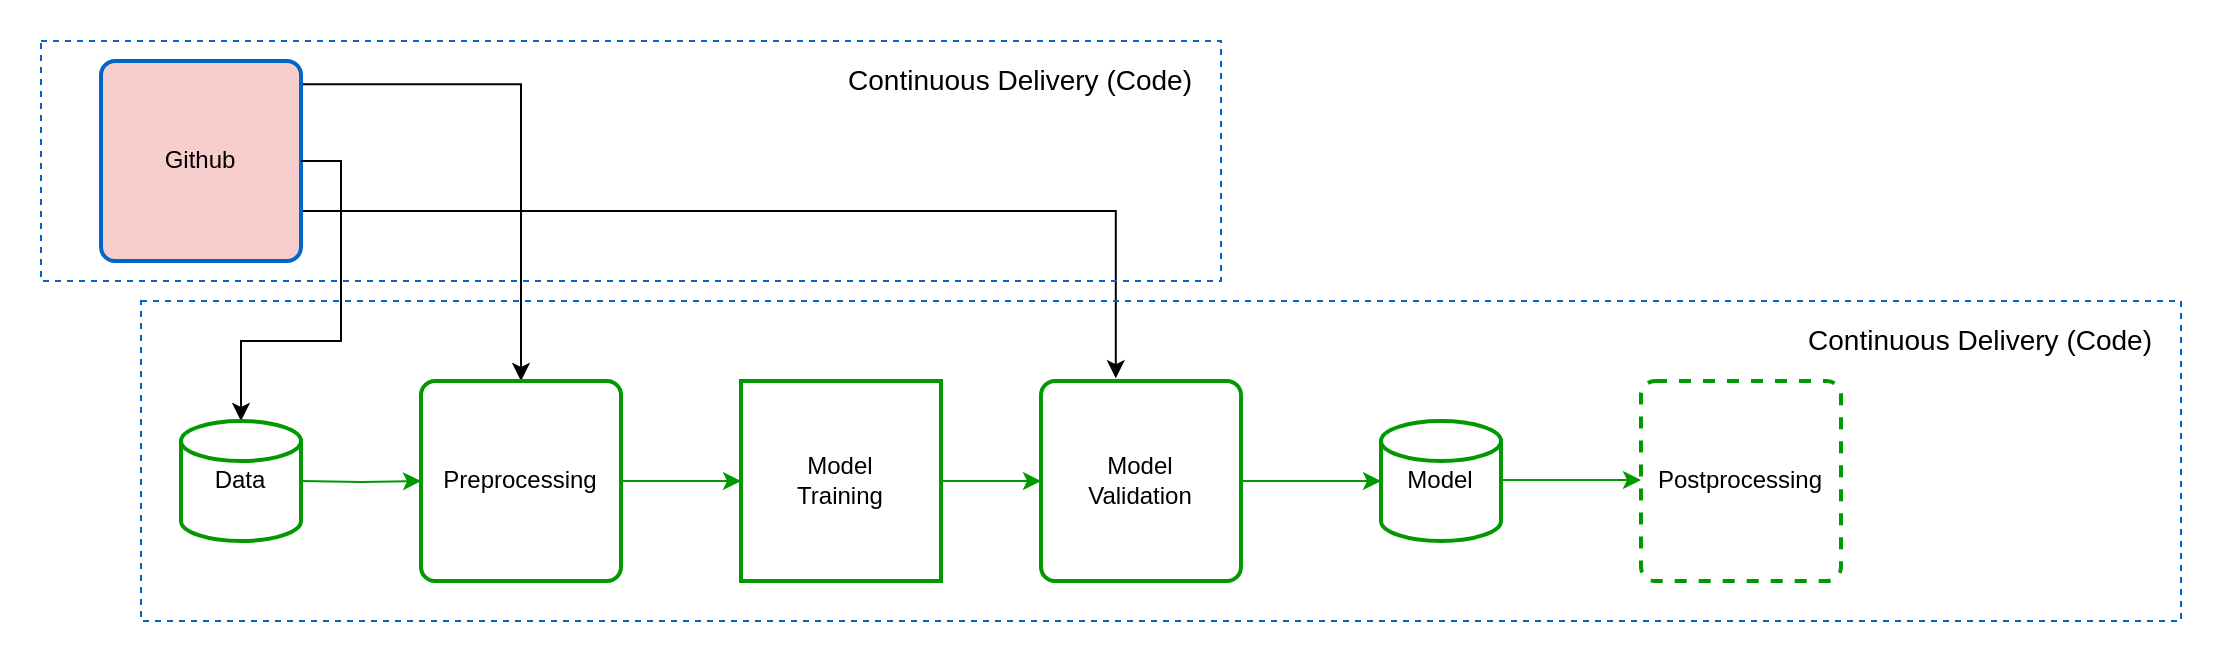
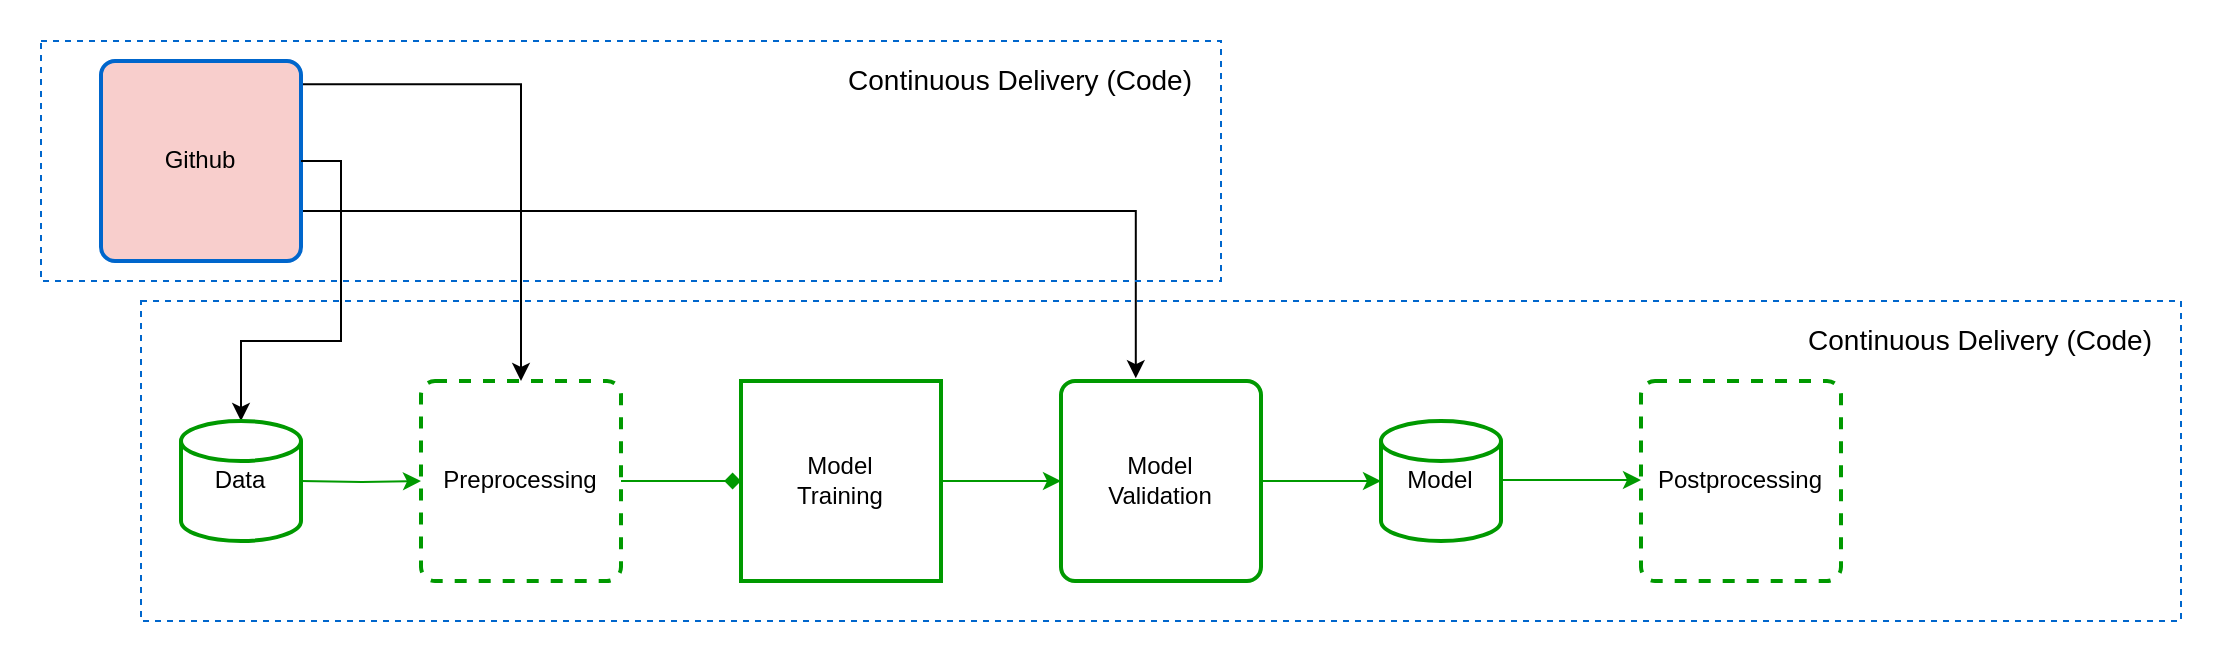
node "Preprocessing": style solid -> dashed
edge "Preprocessing" -> "Model Training": arrowhead classic -> diamond
node "Model Validation": moved (1141, 481) -> (1161, 481)
